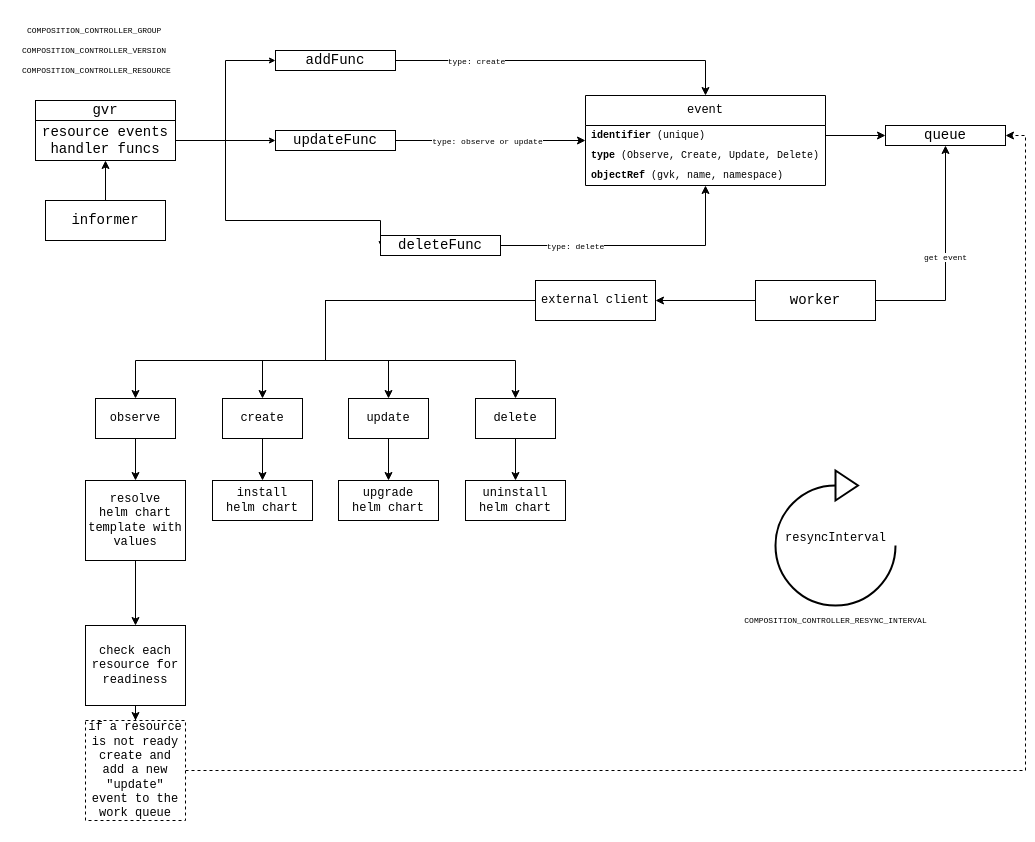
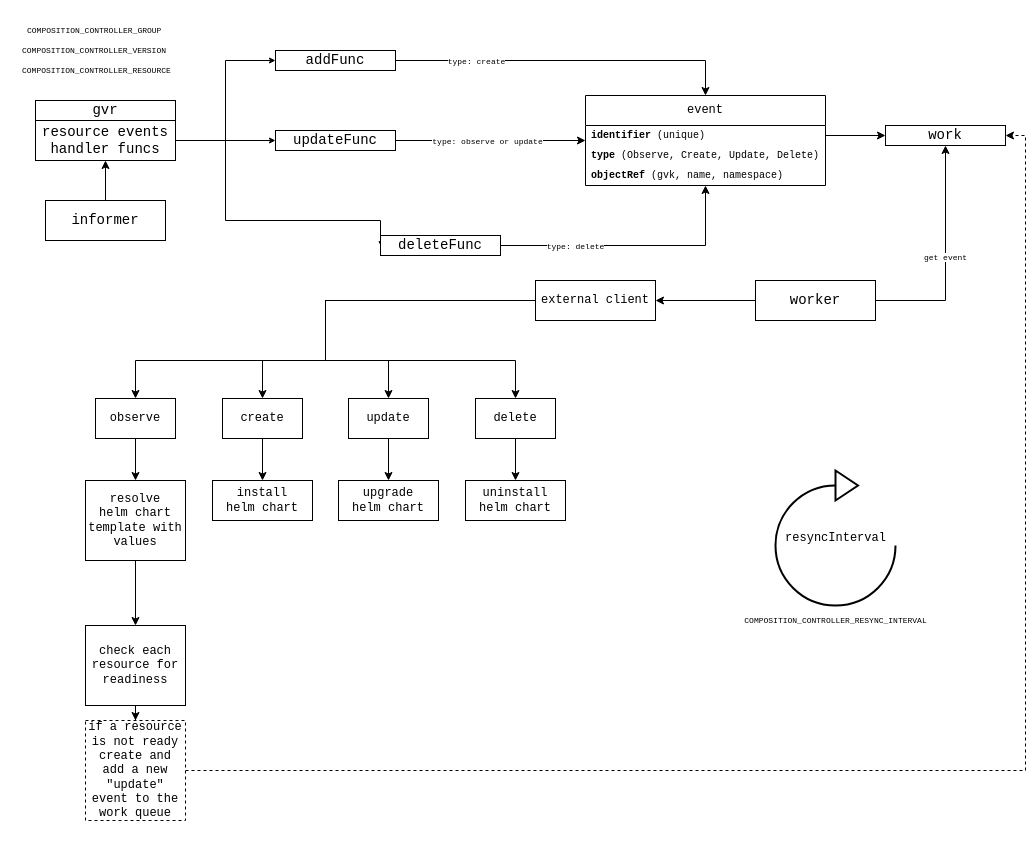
node "queue": label "queue" -> "work"
